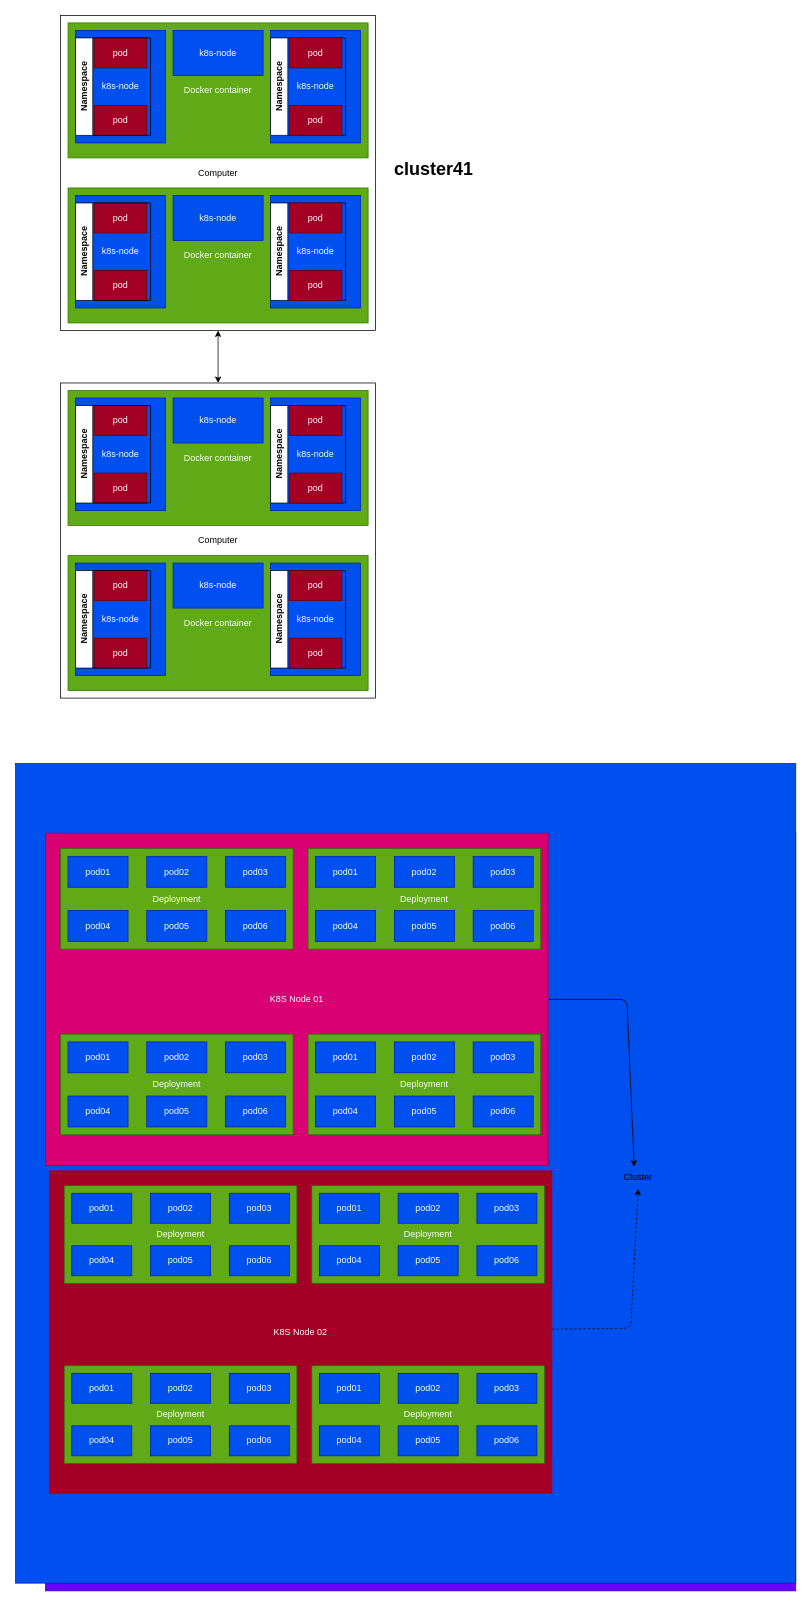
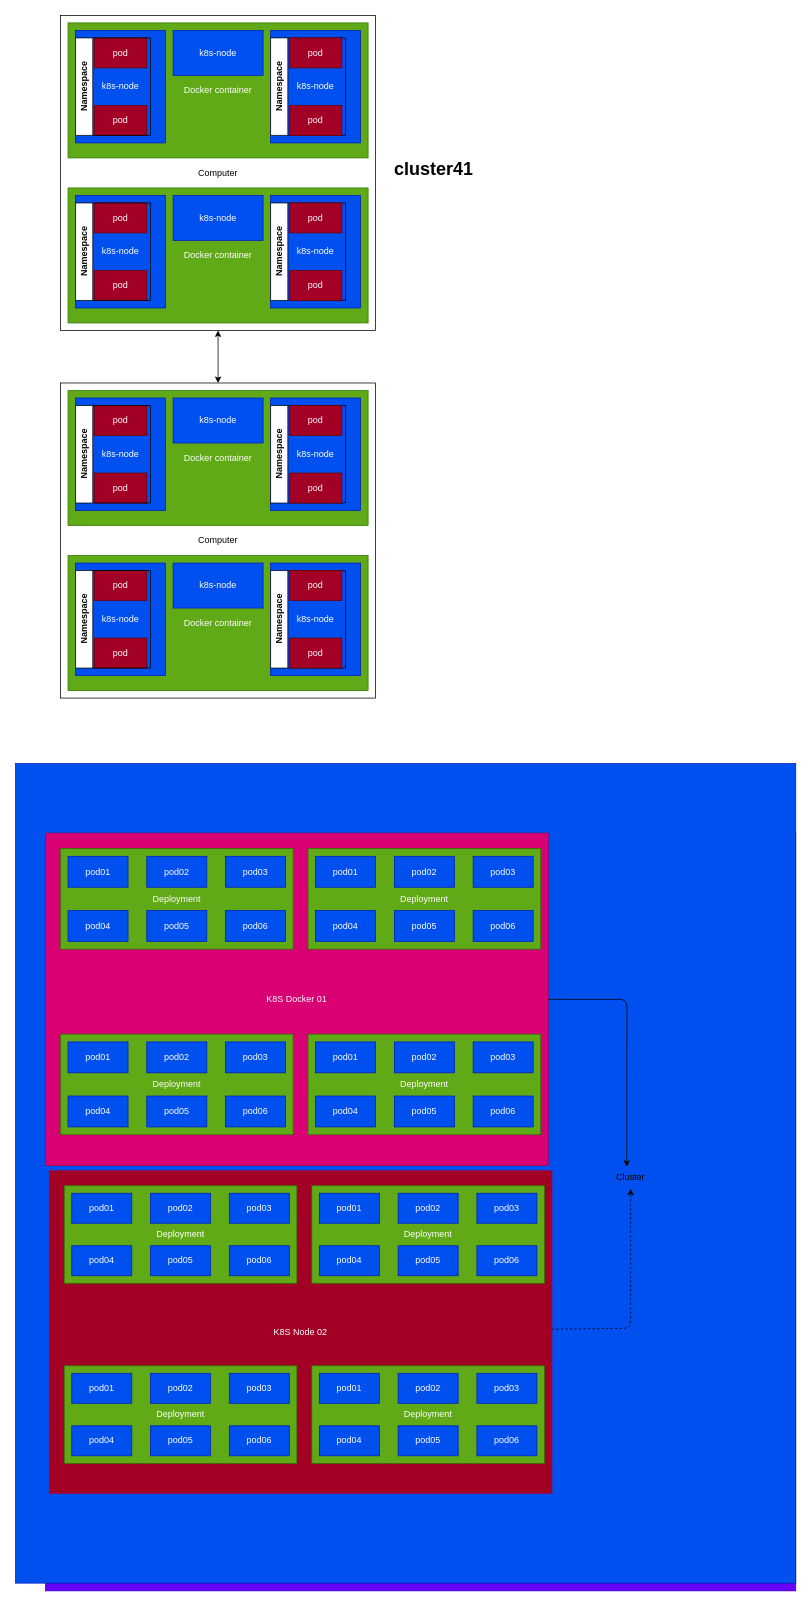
node "K8S Node 01": label "K8S Node 01" -> "K8S Docker 01"
node "Cluster": moved (638, 1177) -> (630, 1177)
